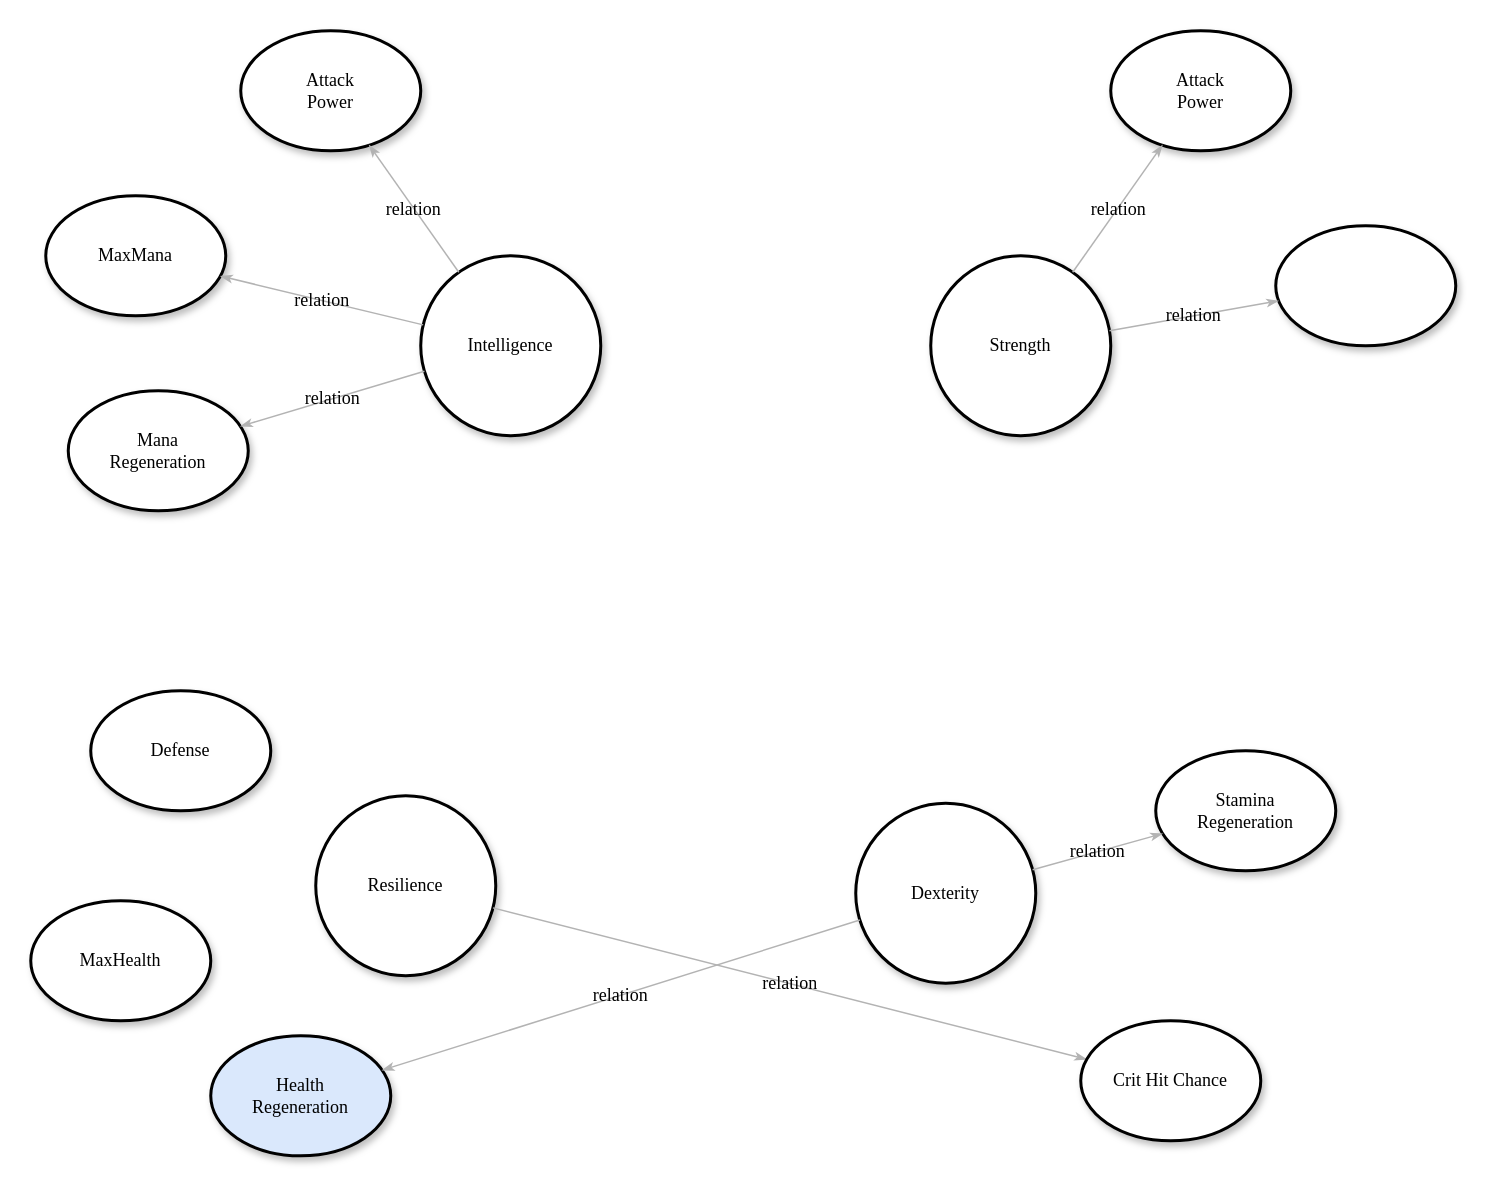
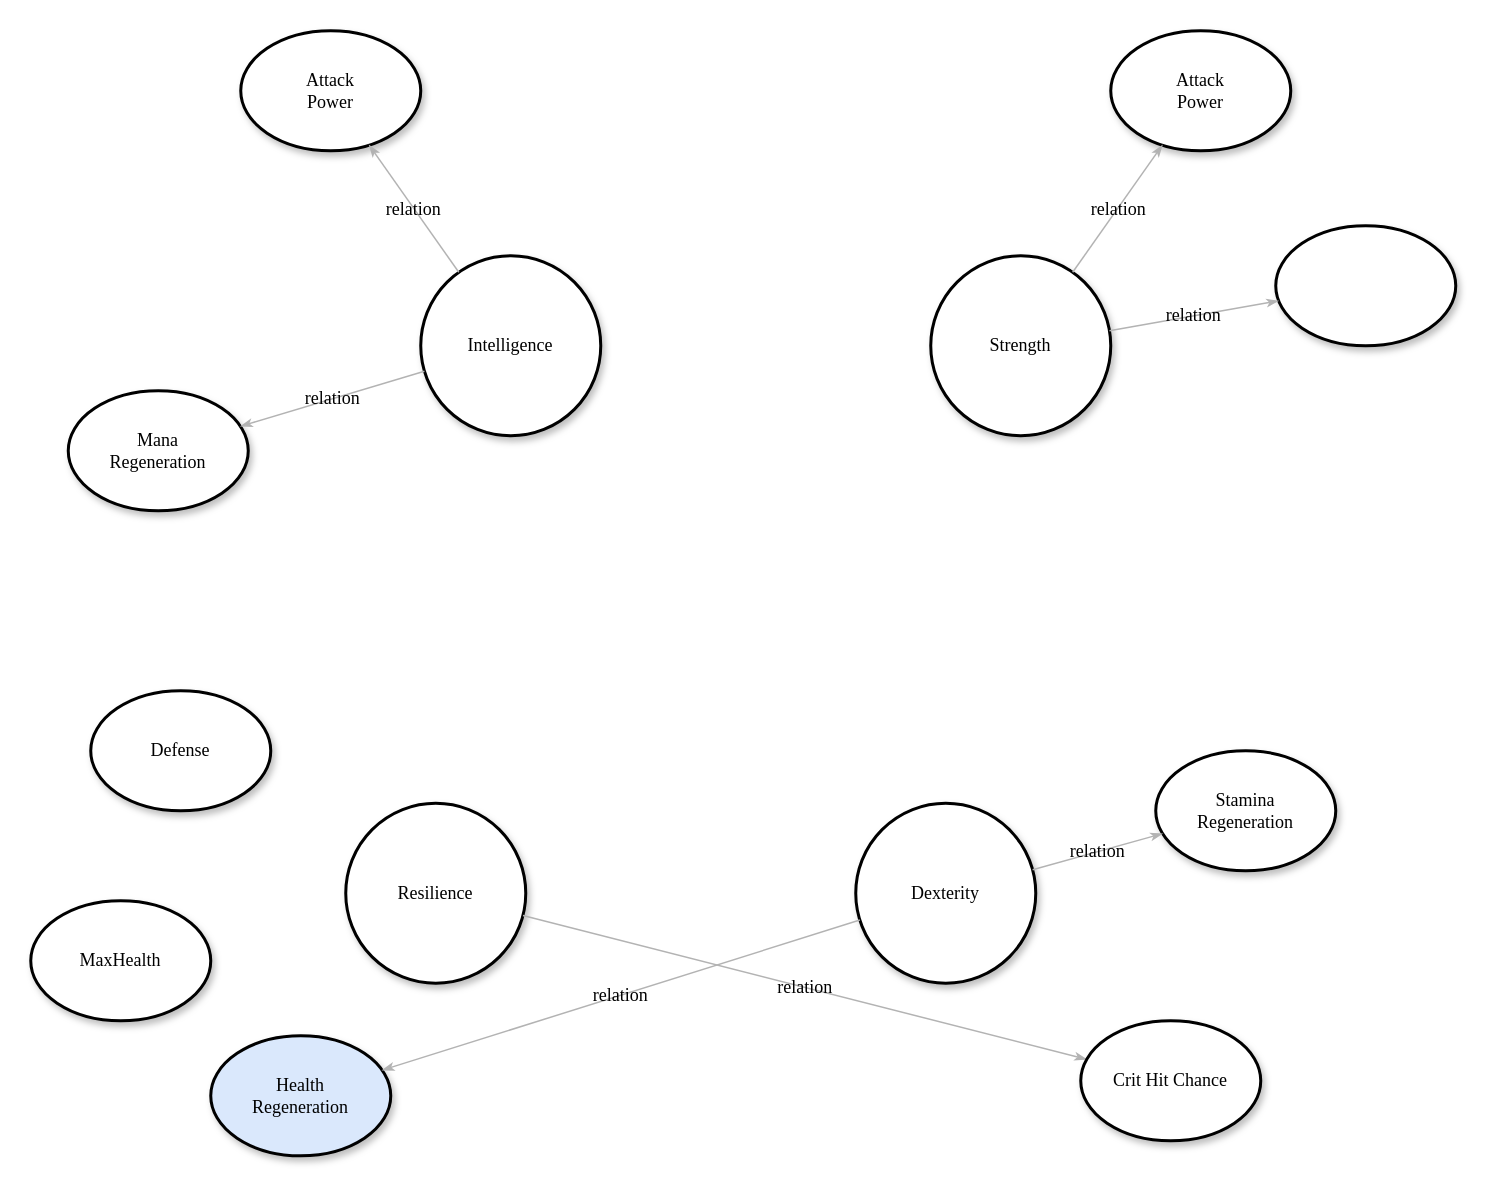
node "MaxMana": removed
edge "Intelligence" -> "MaxMana": removed, label "relation"
node "Resilience": moved (406, 886) -> (436, 893)
